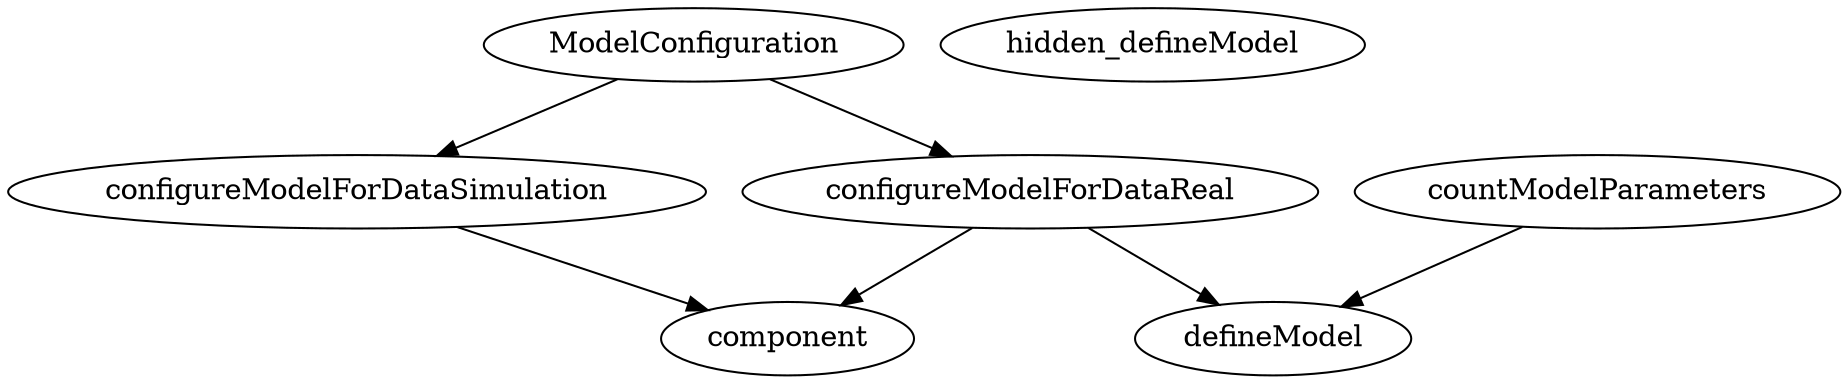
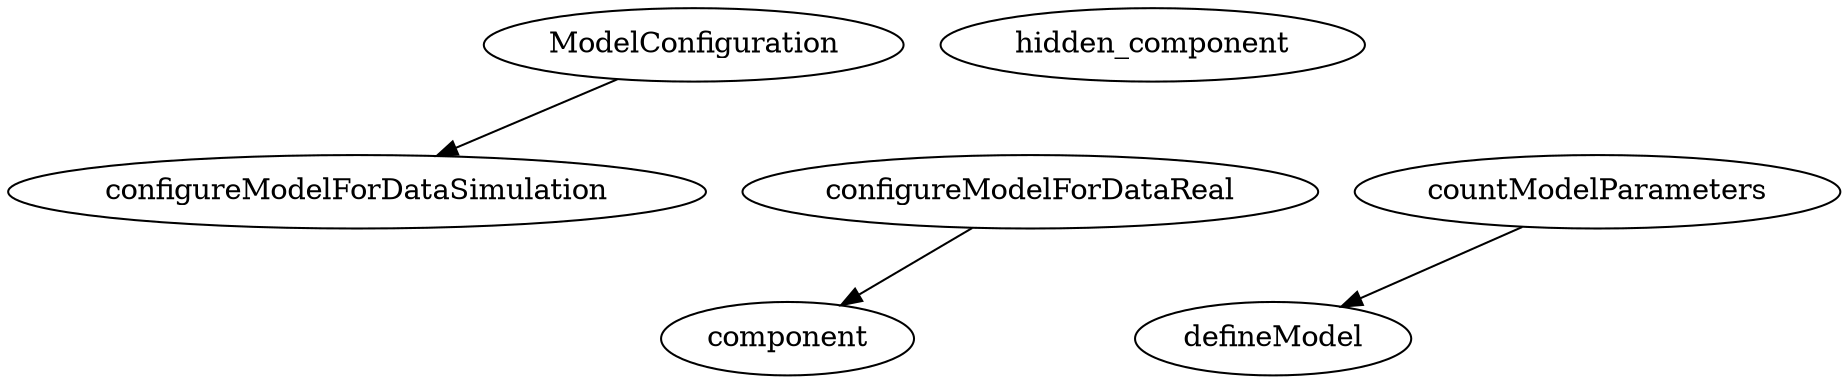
node "hidden_defineModel": label "hidden_defineModel" -> "hidden_component"
edge "ModelConfiguration" -> "configureModelForDataReal": removed
edge "configureModelForDataReal" -> "defineModel": removed
edge "configureModelForDataSimulation" -> "component": removed
